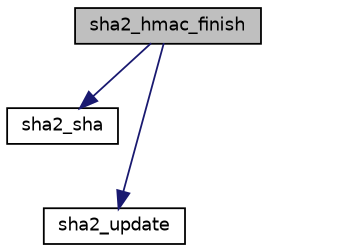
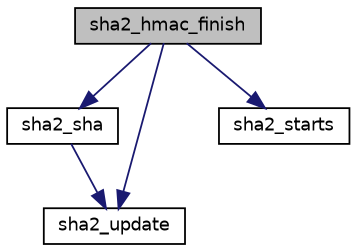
node "sha2_starts": added
edge "sha2_sha" -> "sha2_update": added
